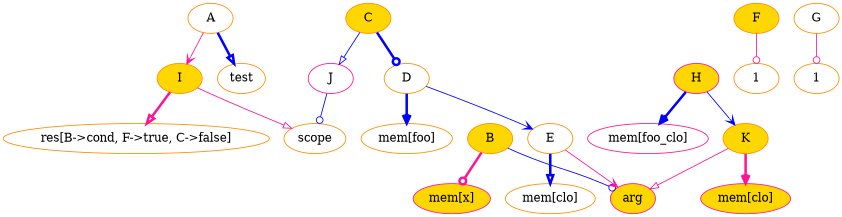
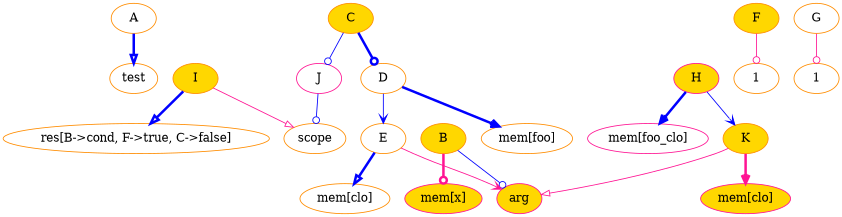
edge "A" -> "I": removed
edge "C" -> "J": arrowhead onormal -> odot
edge "I" -> "res[B->cond, F->true, C->false]": color deeppink -> blue
